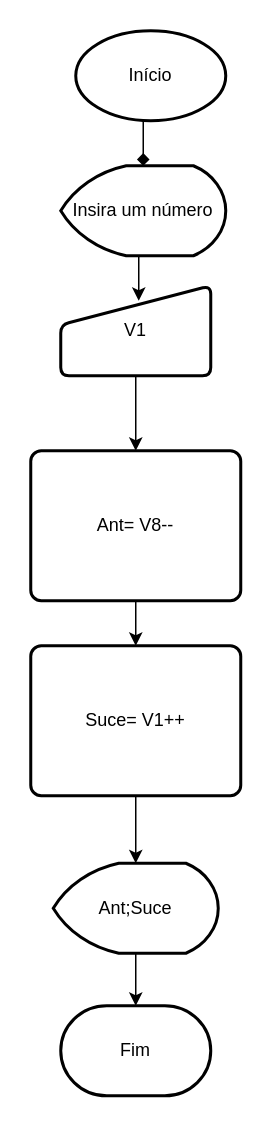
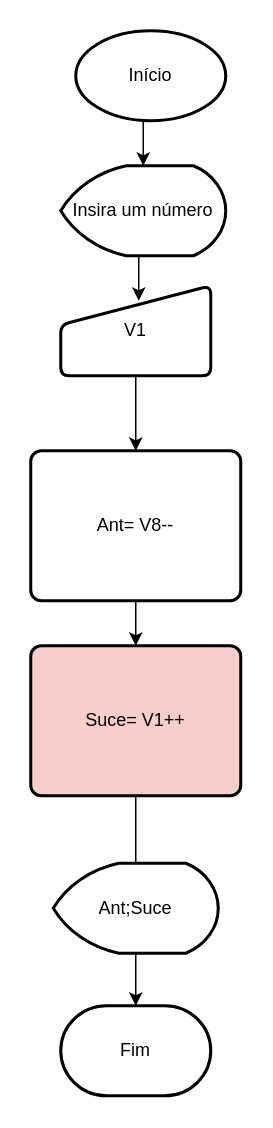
edge "Início" -> "Insira um número": arrowhead diamond -> classic
node "Suce= V1++": fillcolor #ffffff -> #f8cecc
edge "Suce= V1++" -> "Ant;Suce": arrowhead classic -> none
